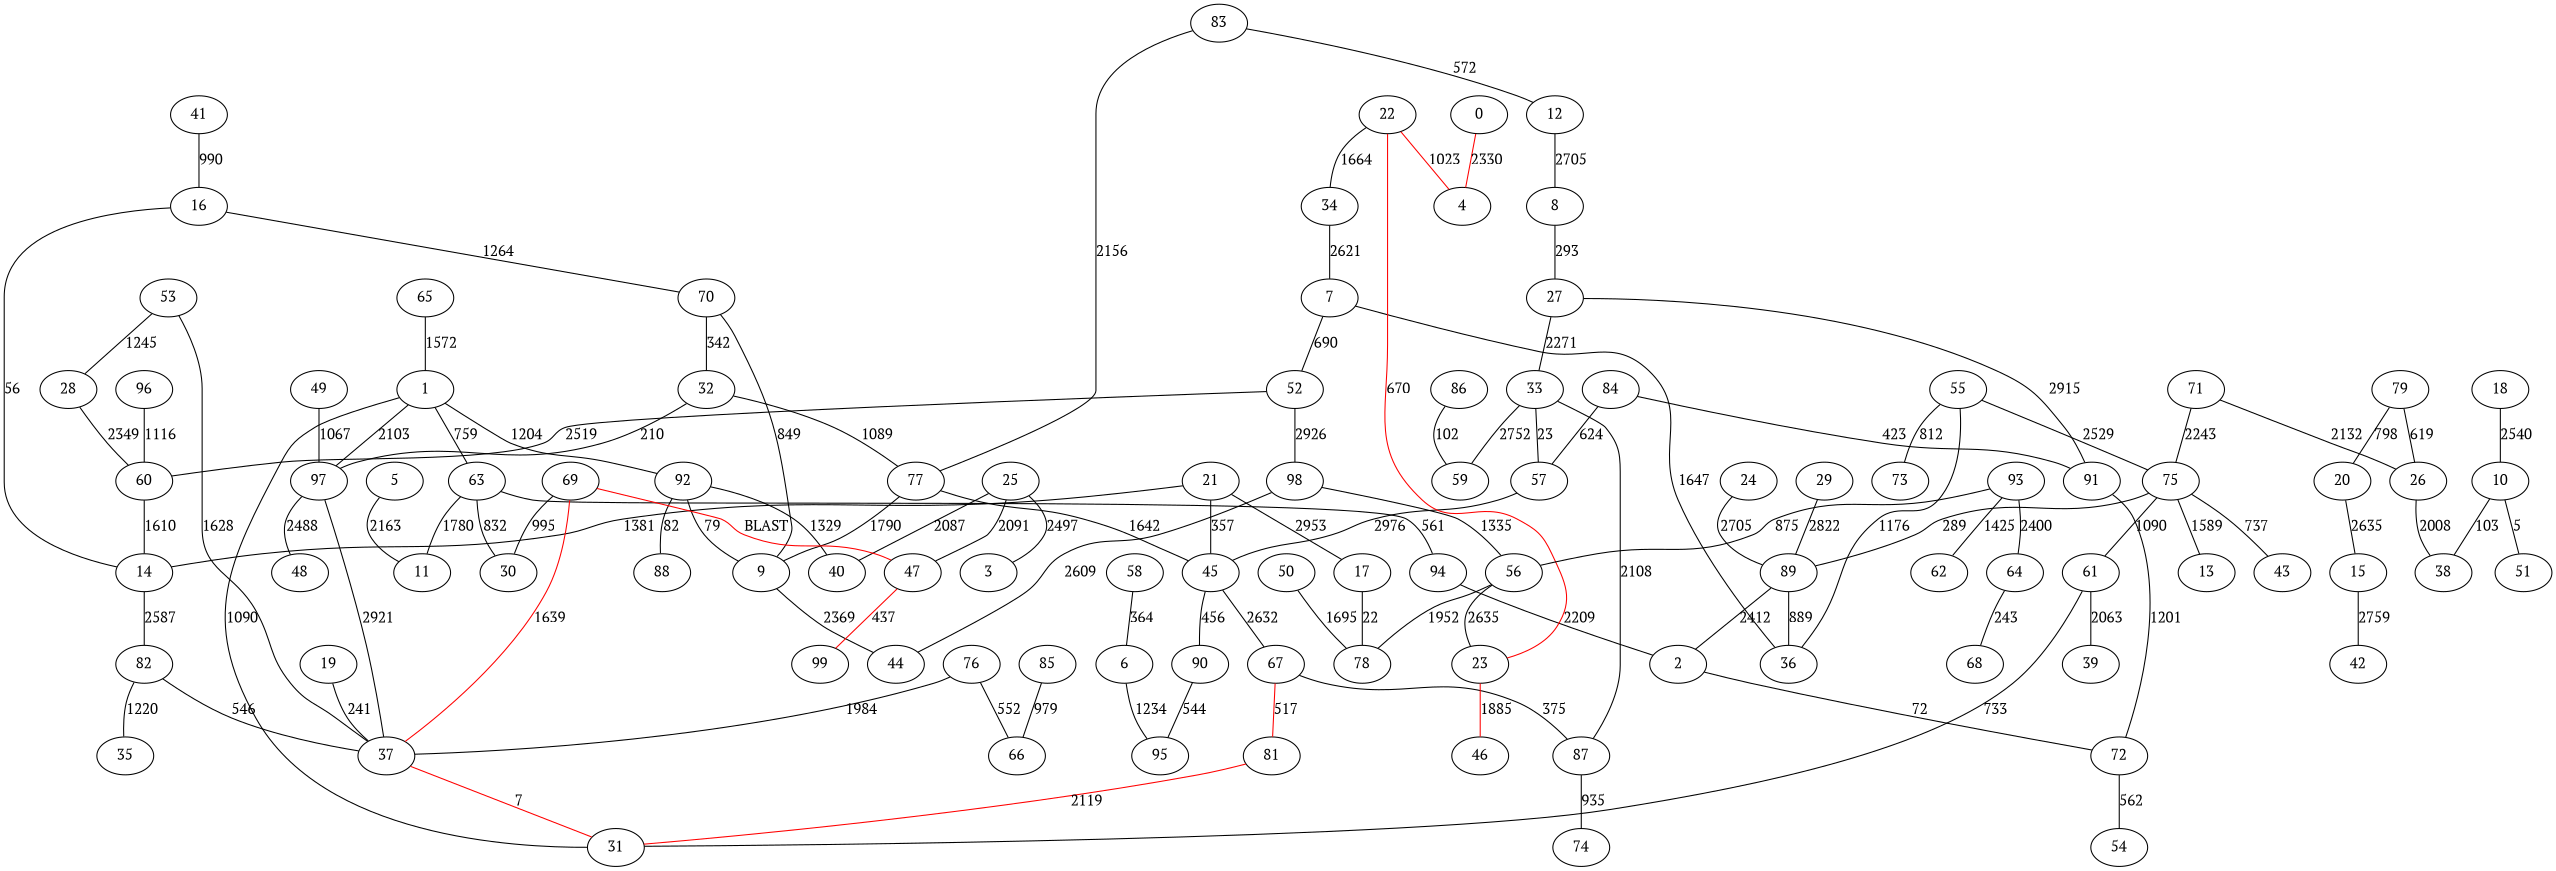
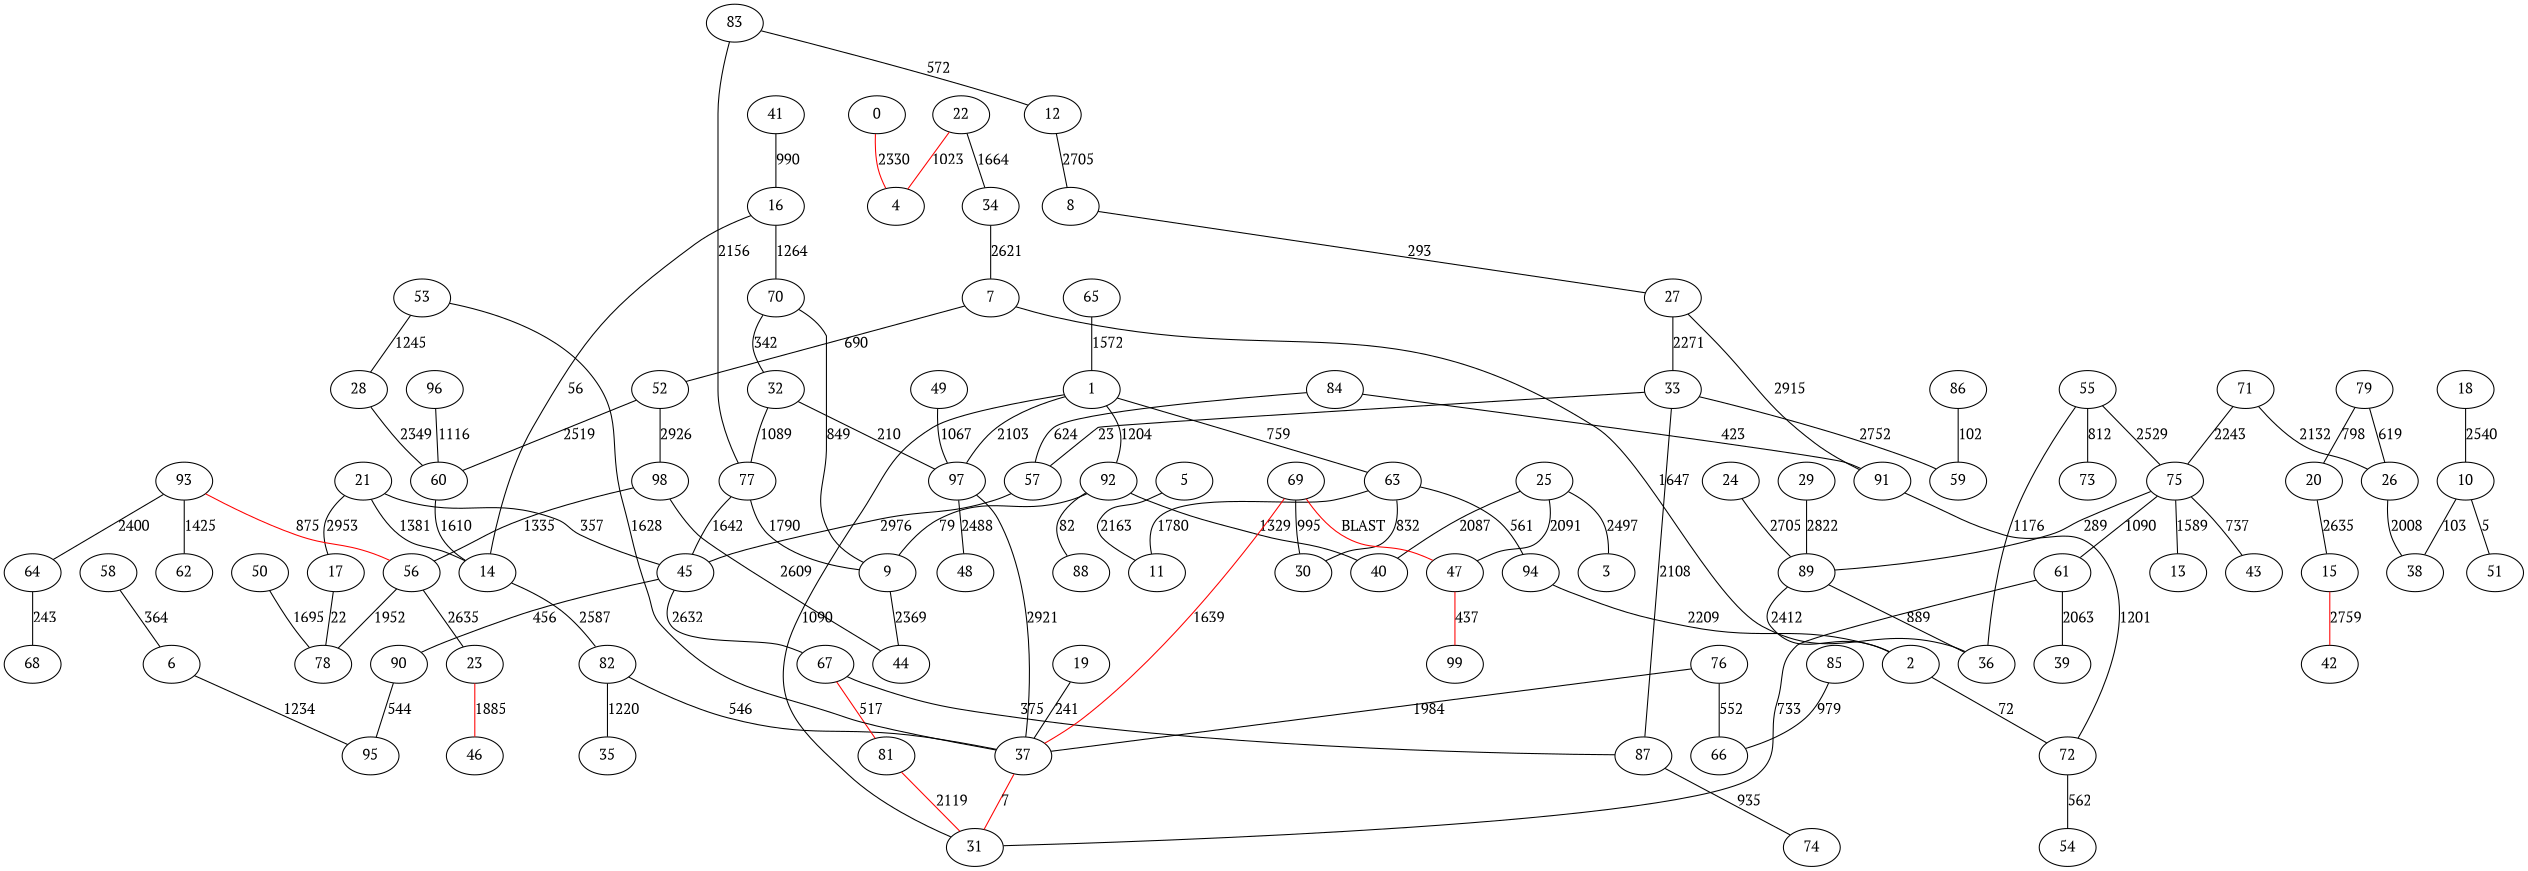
edge "22" -- "23": removed, label "670"
edge "93" -- "56": color black -> red
edge "15" -- "42": color black -> red
